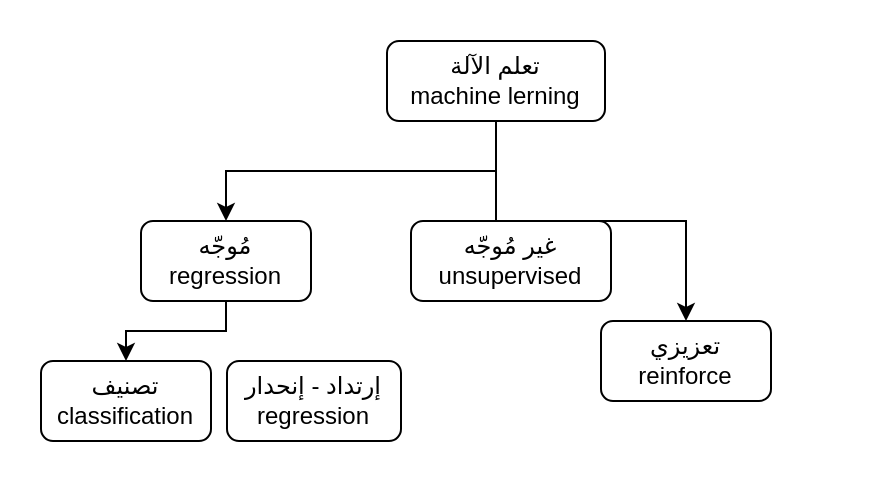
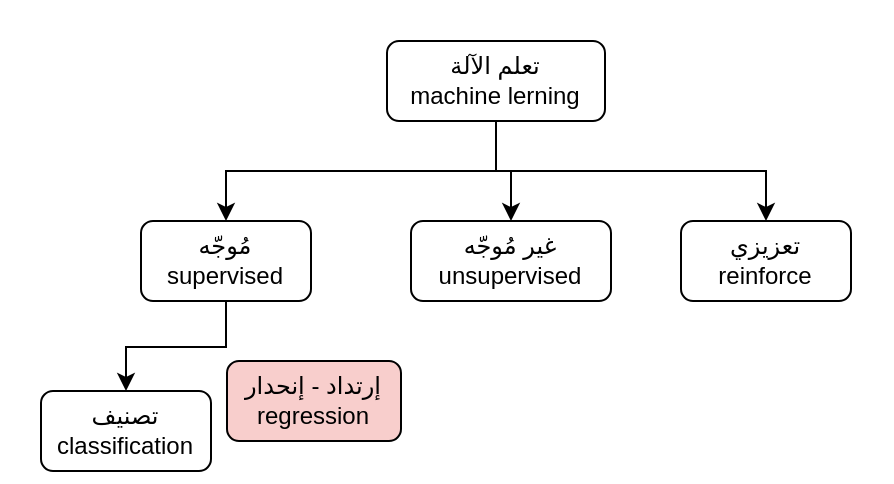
edge "تعلم الآلة machine lerning" -> "غير مُوجّه unsupervised": added
node "مُوجّه regression": label "مُوجّه regression" -> "مُوجّه supervised"
node "تعزيزي reinforce": moved (686, 361) -> (766, 261)
node "تصنيف classification": moved (126, 401) -> (126, 431)
node "إرتداد - إنحدار regression": fillcolor #ffffff -> #f8cecc
